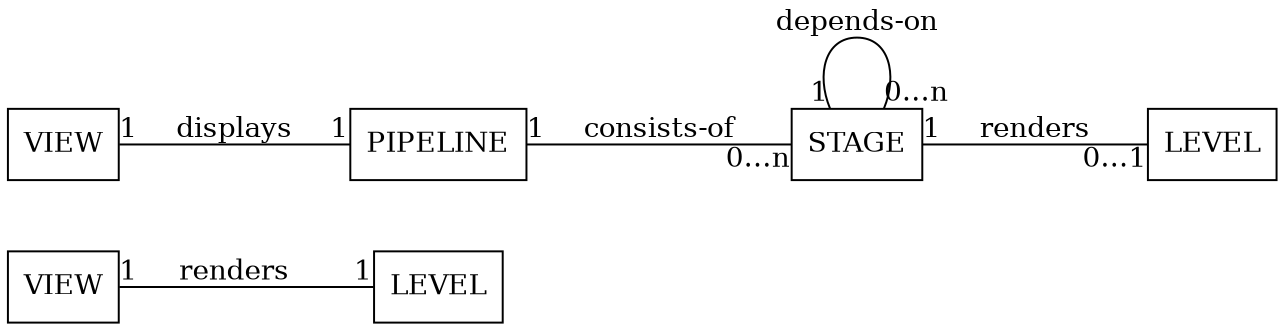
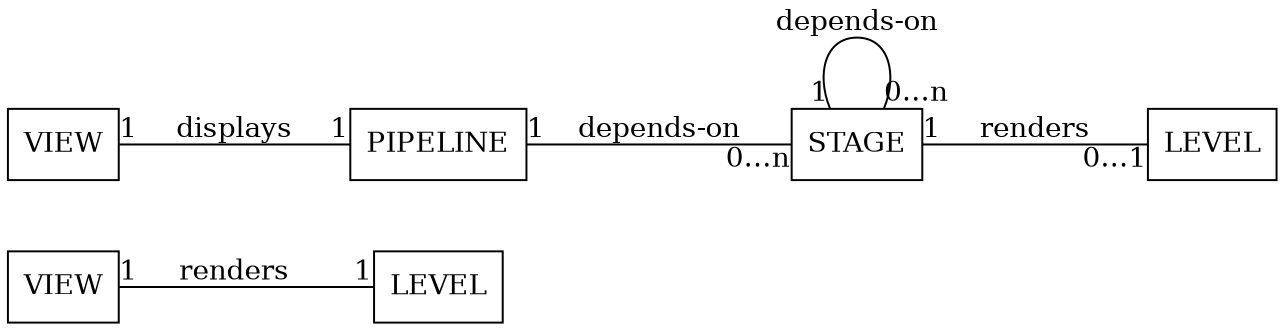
edge "PIPELINE" -- "STAGE": label "consists-of" -> "depends-on"
